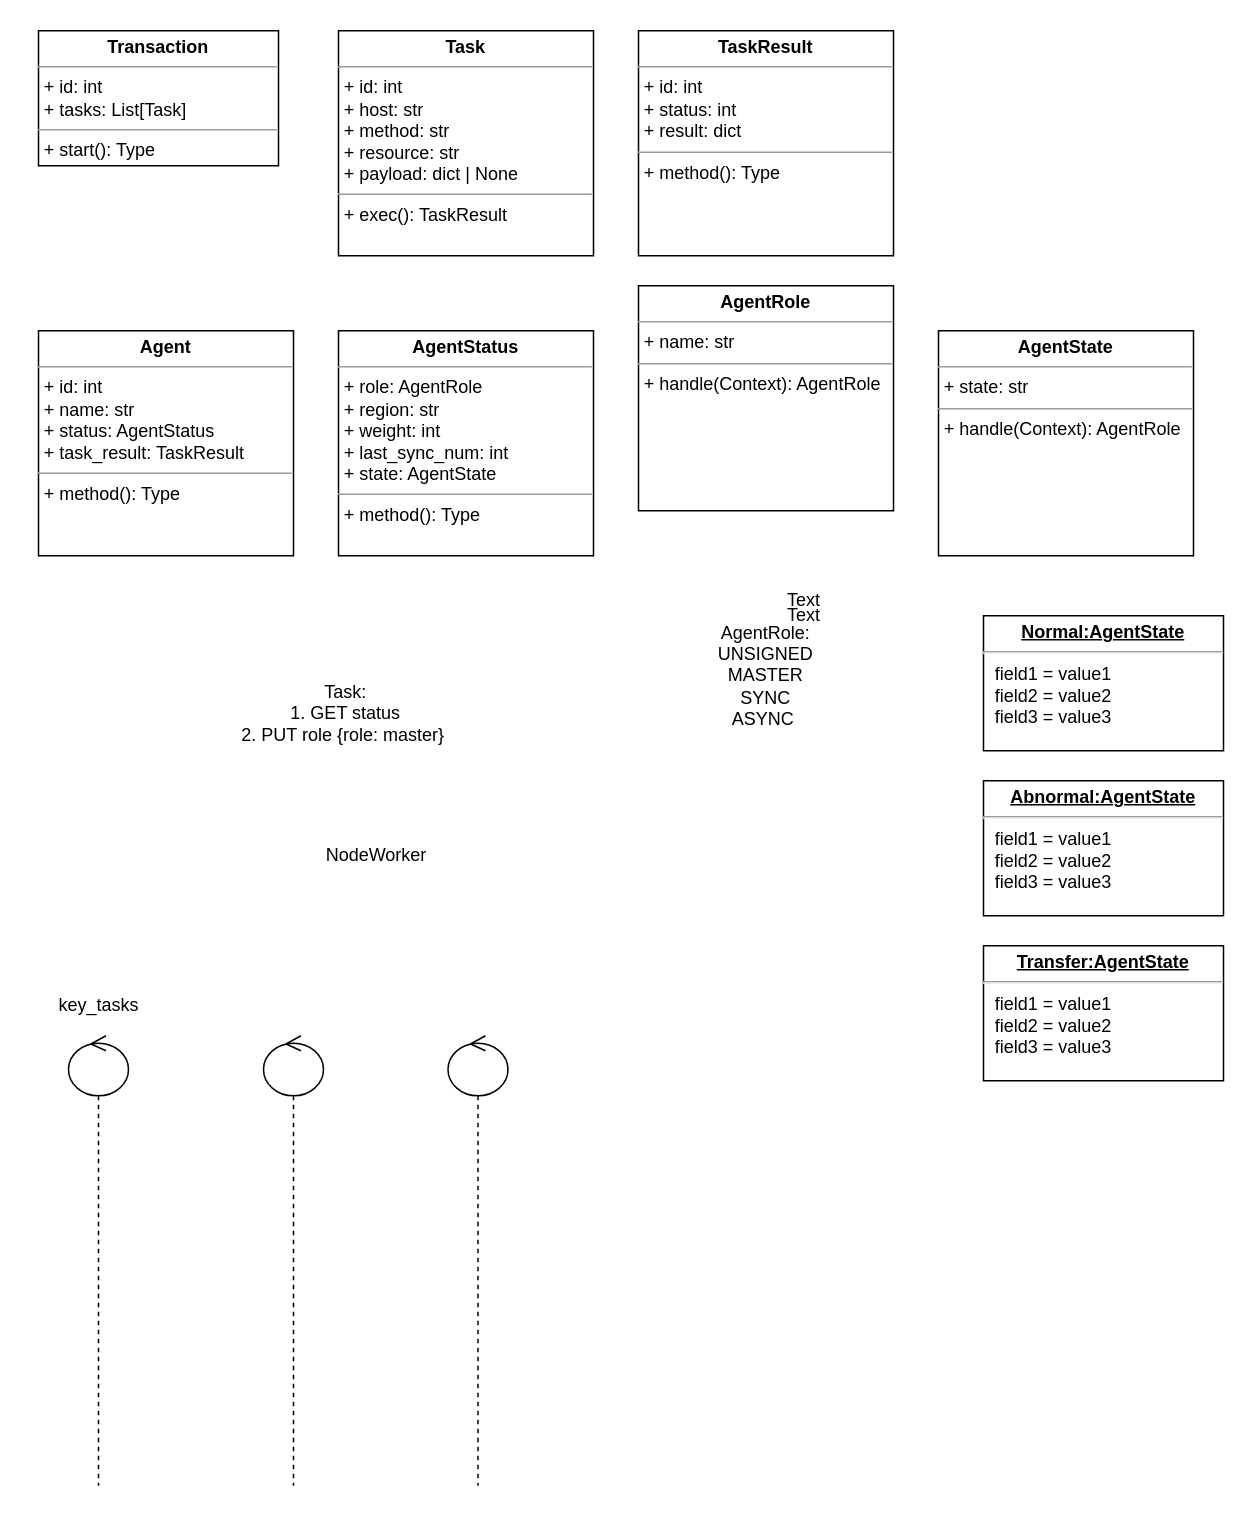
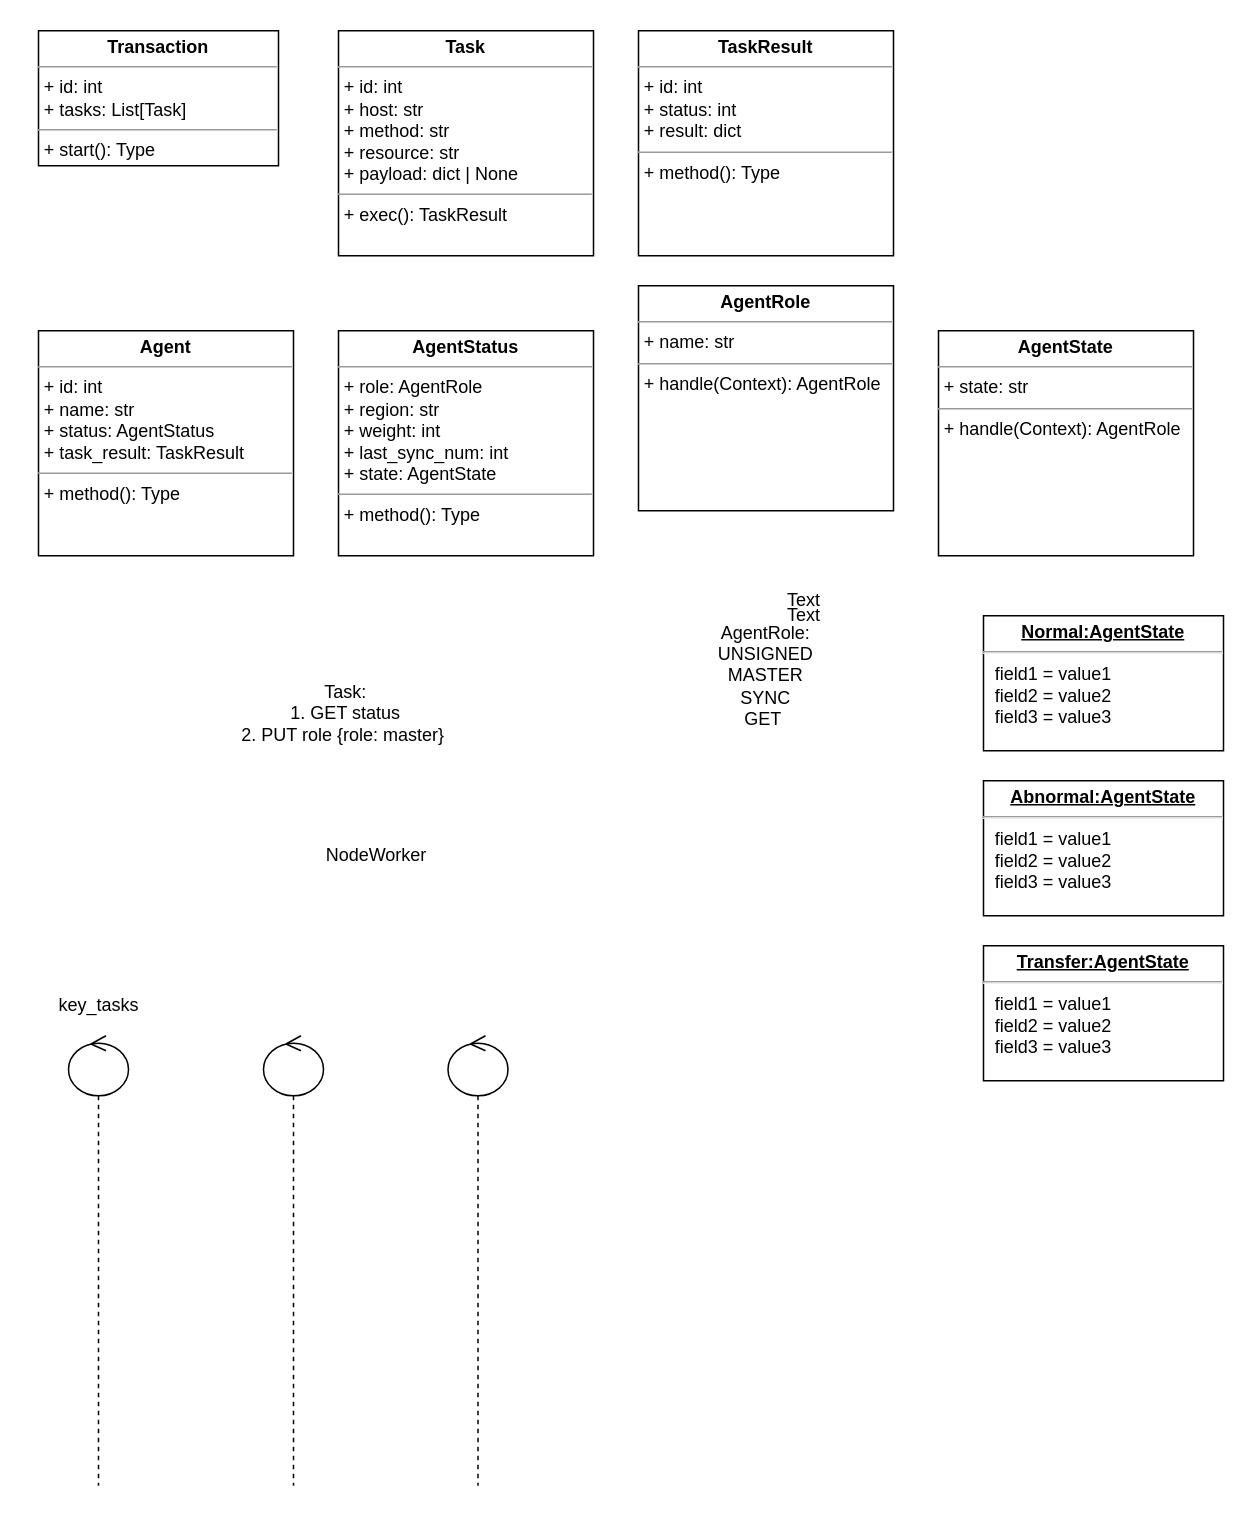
node "AgentRole: UNSIGNED MASTER SYNC ASYNC": label "AgentRole: UNSIGNED MASTER SYNC ASYNC" -> "AgentRole: UNSIGNED MASTER SYNC GET"
